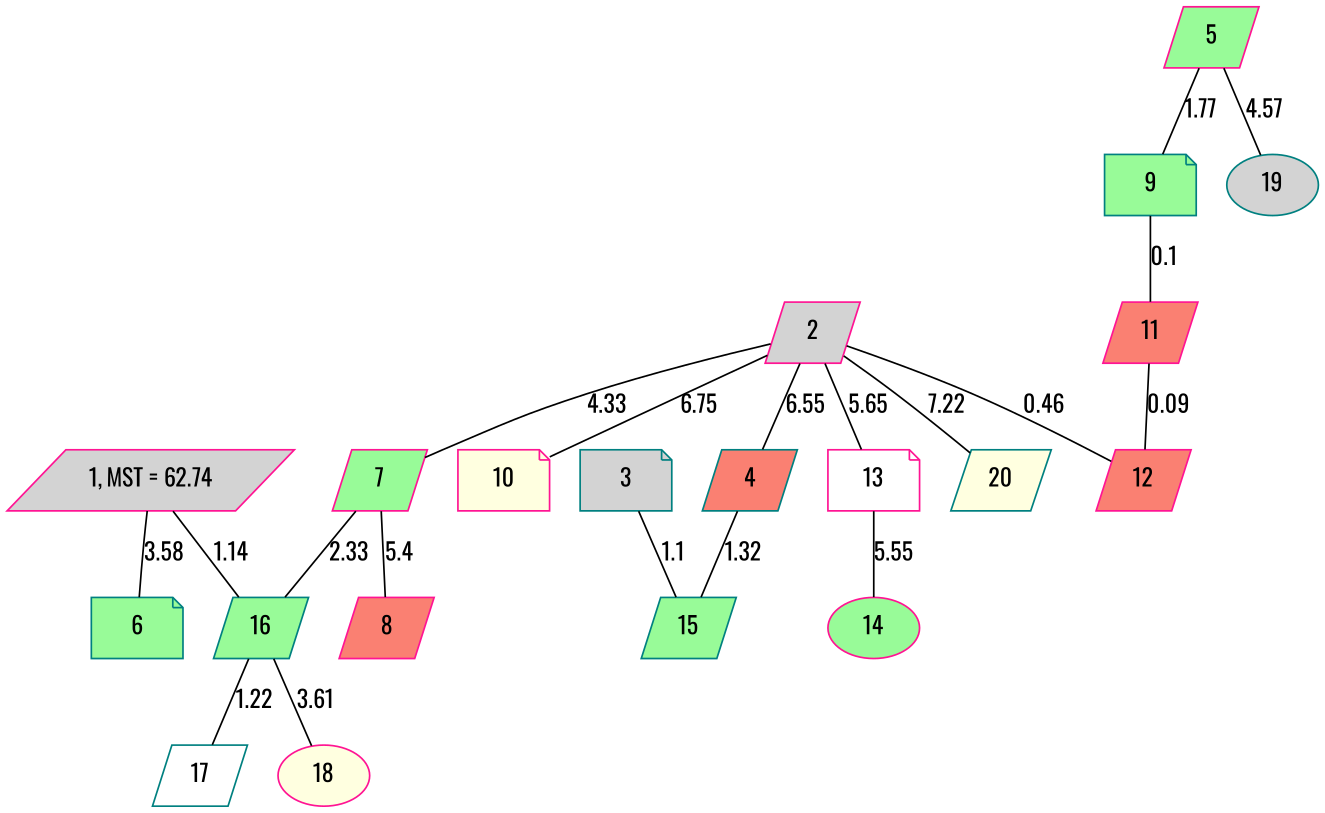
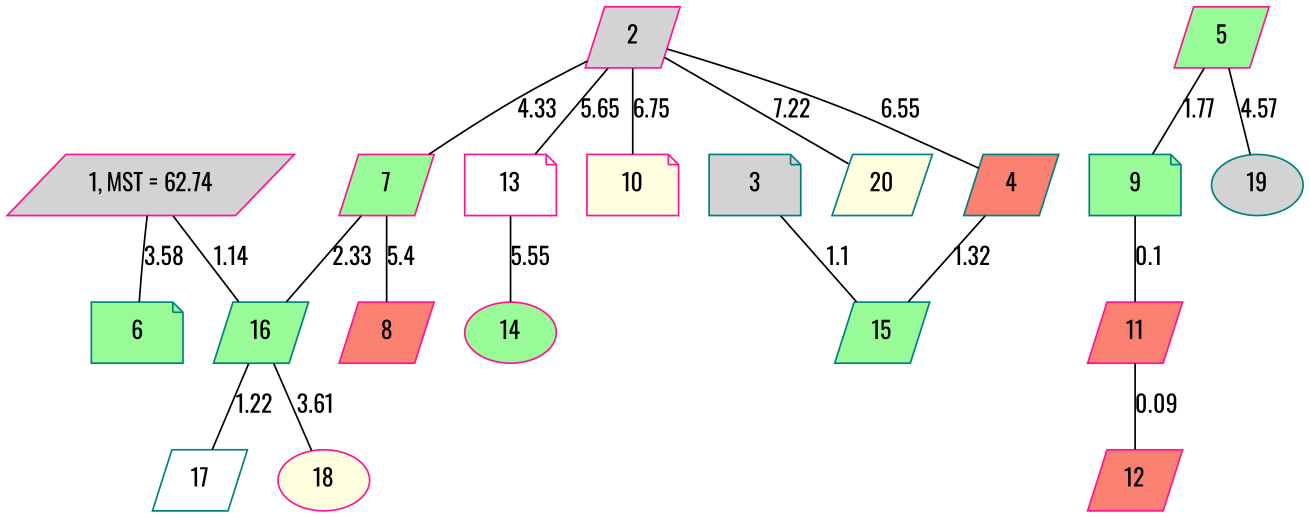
edge "2" -- "12": removed, label "0.46"
